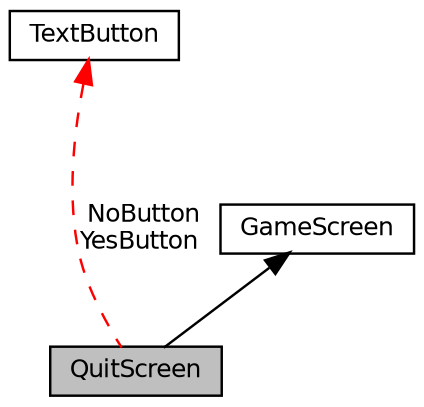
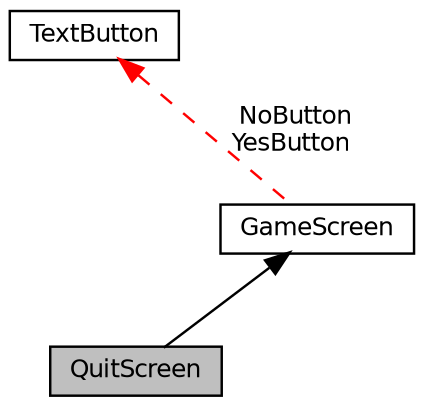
edge "QuitScreen" -> "TextButton": now "GameScreen" -> "TextButton"
